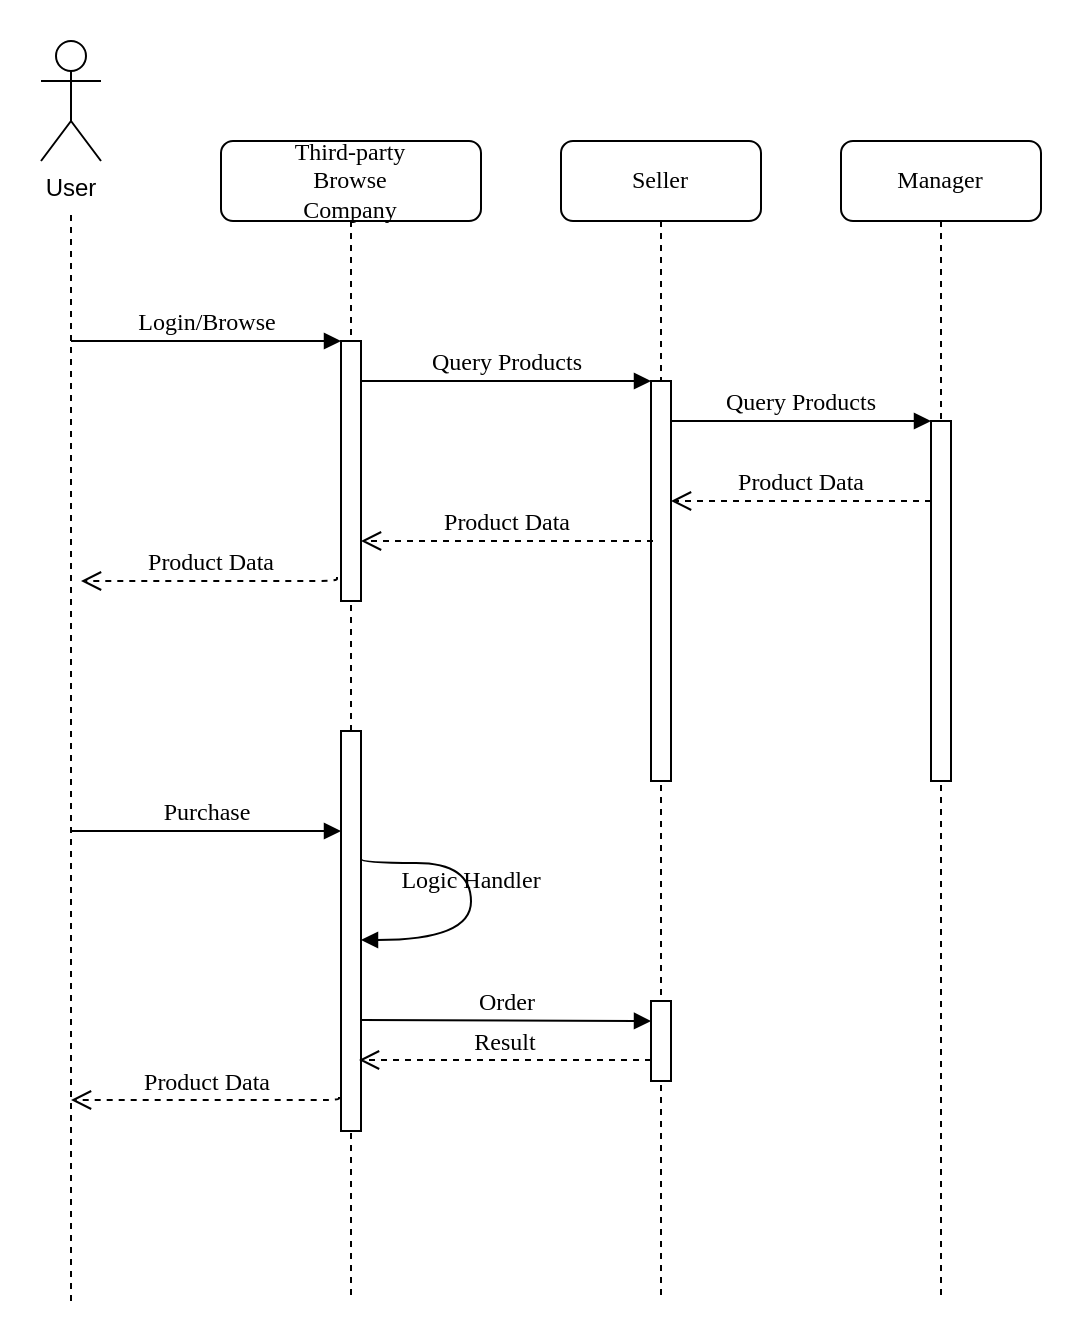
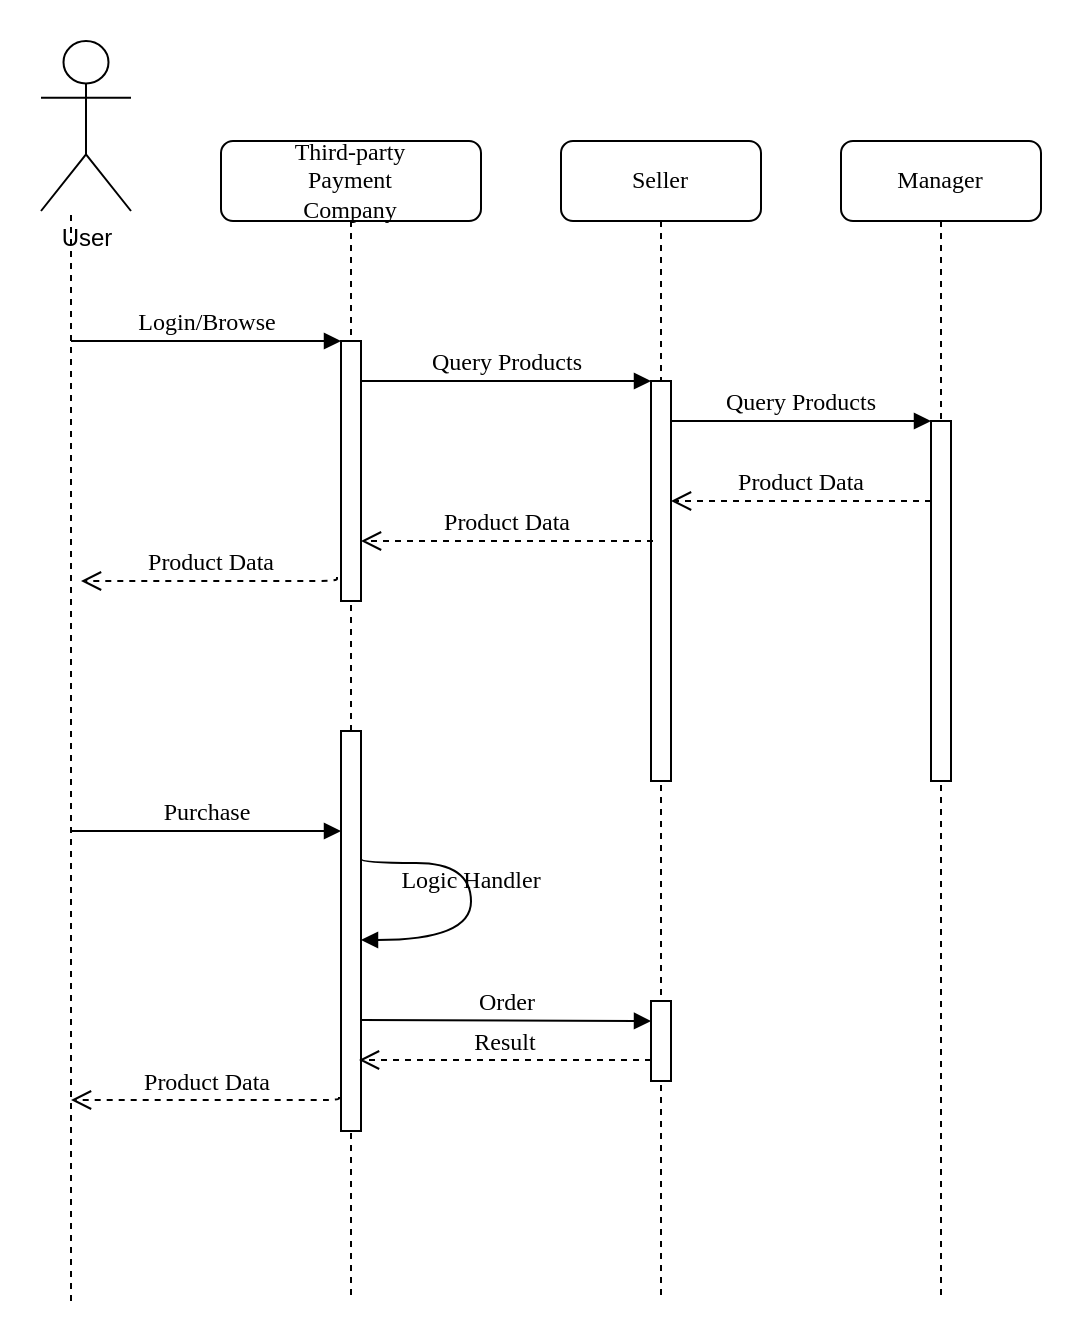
node "User": size 60x120 -> 90x170
node "Third-party Browse Company": label "Third-party Browse Company" -> "Third-party Payment Company"
